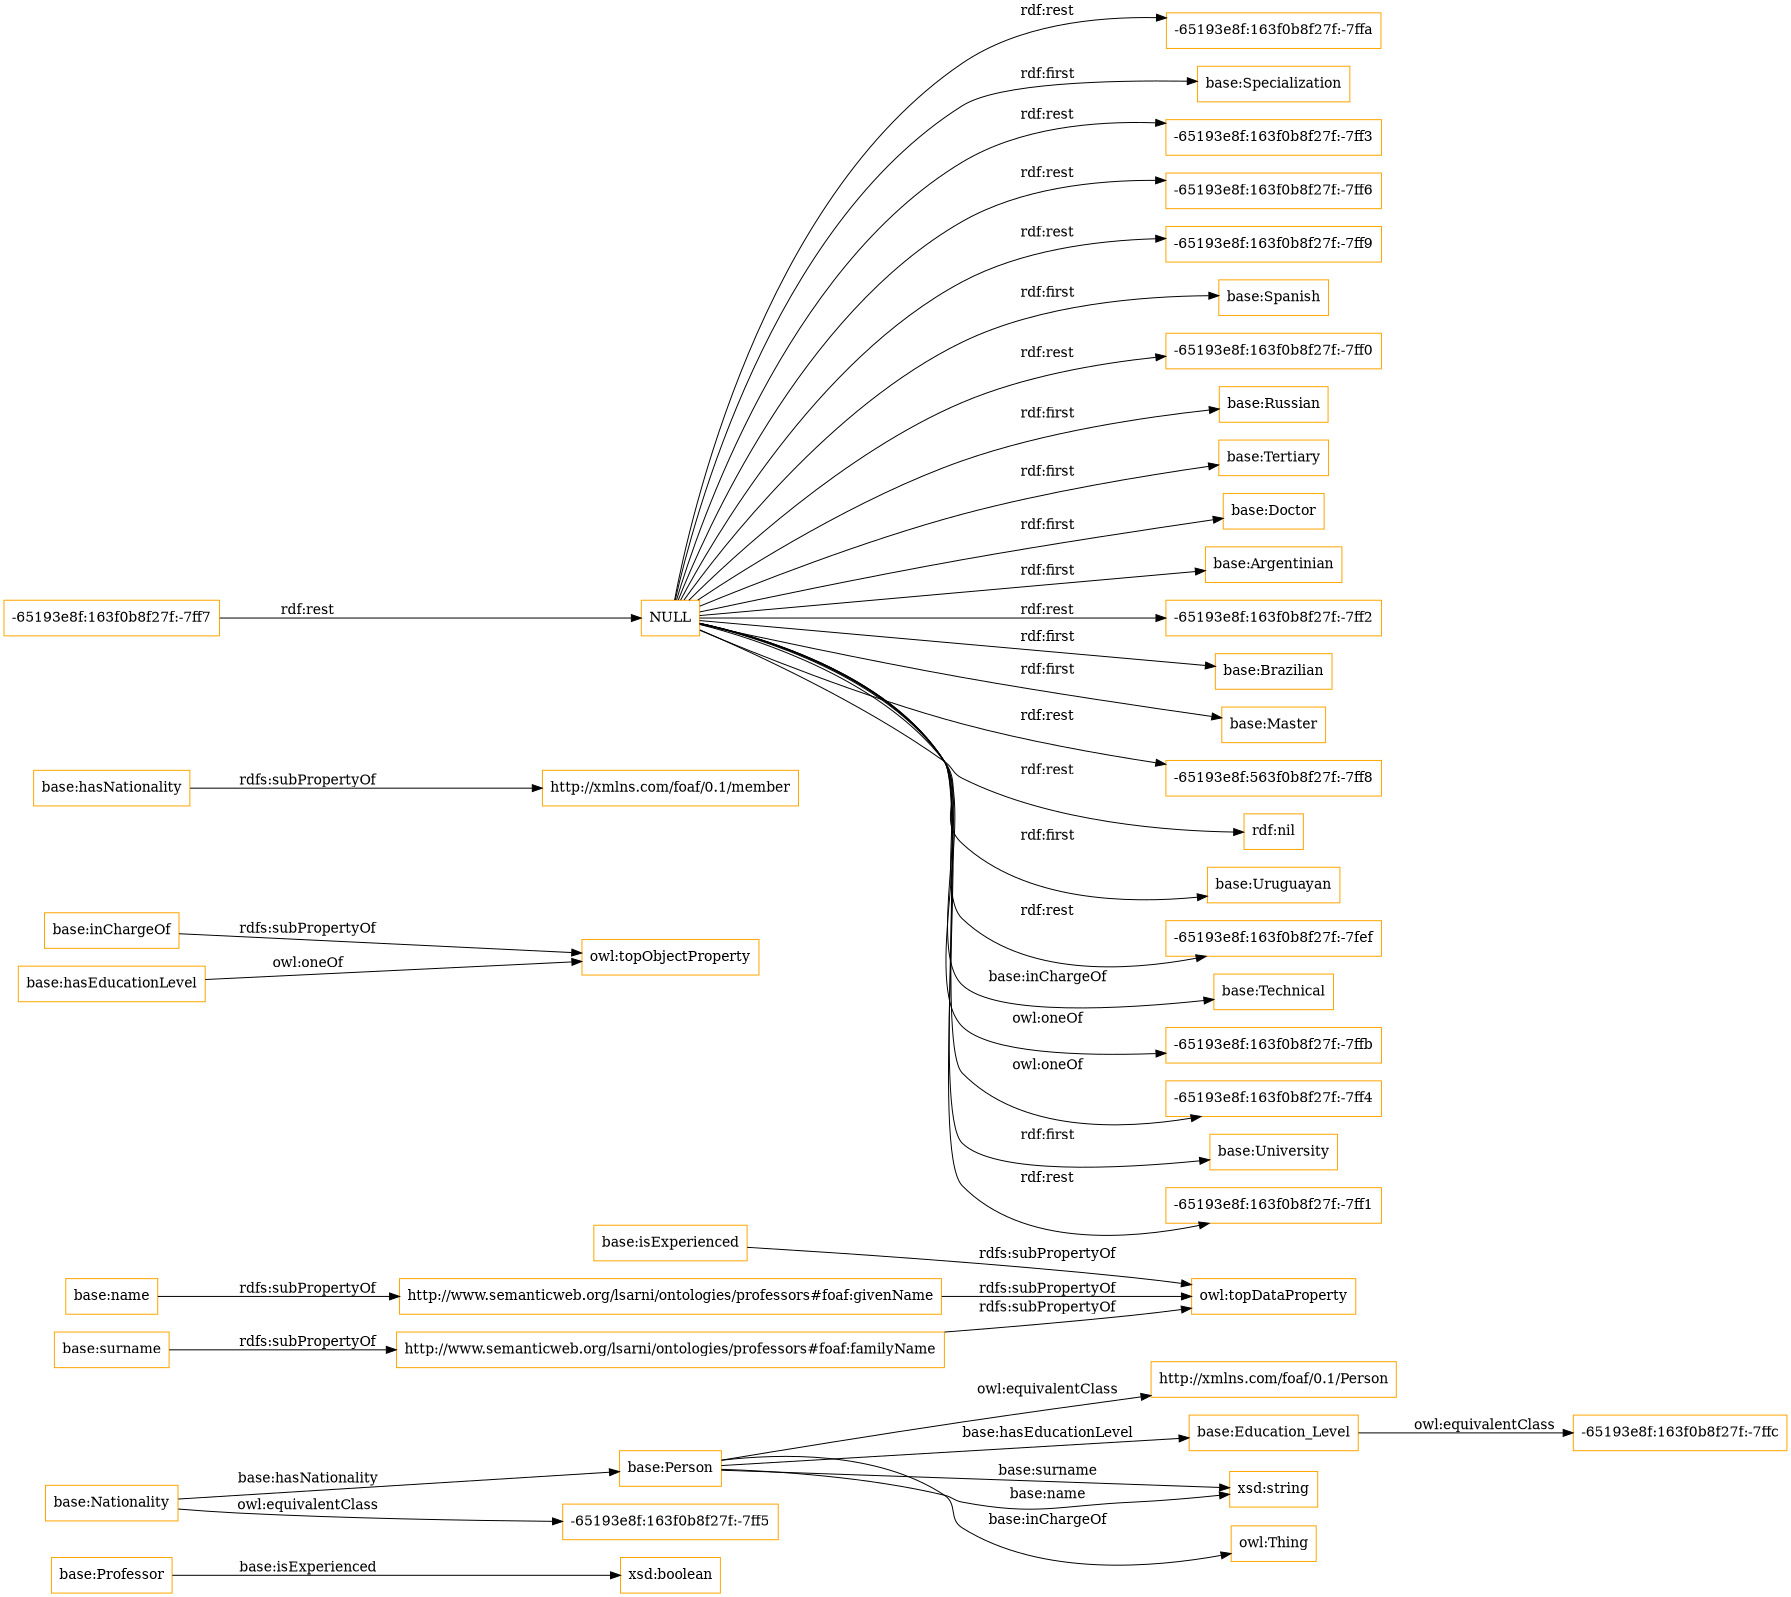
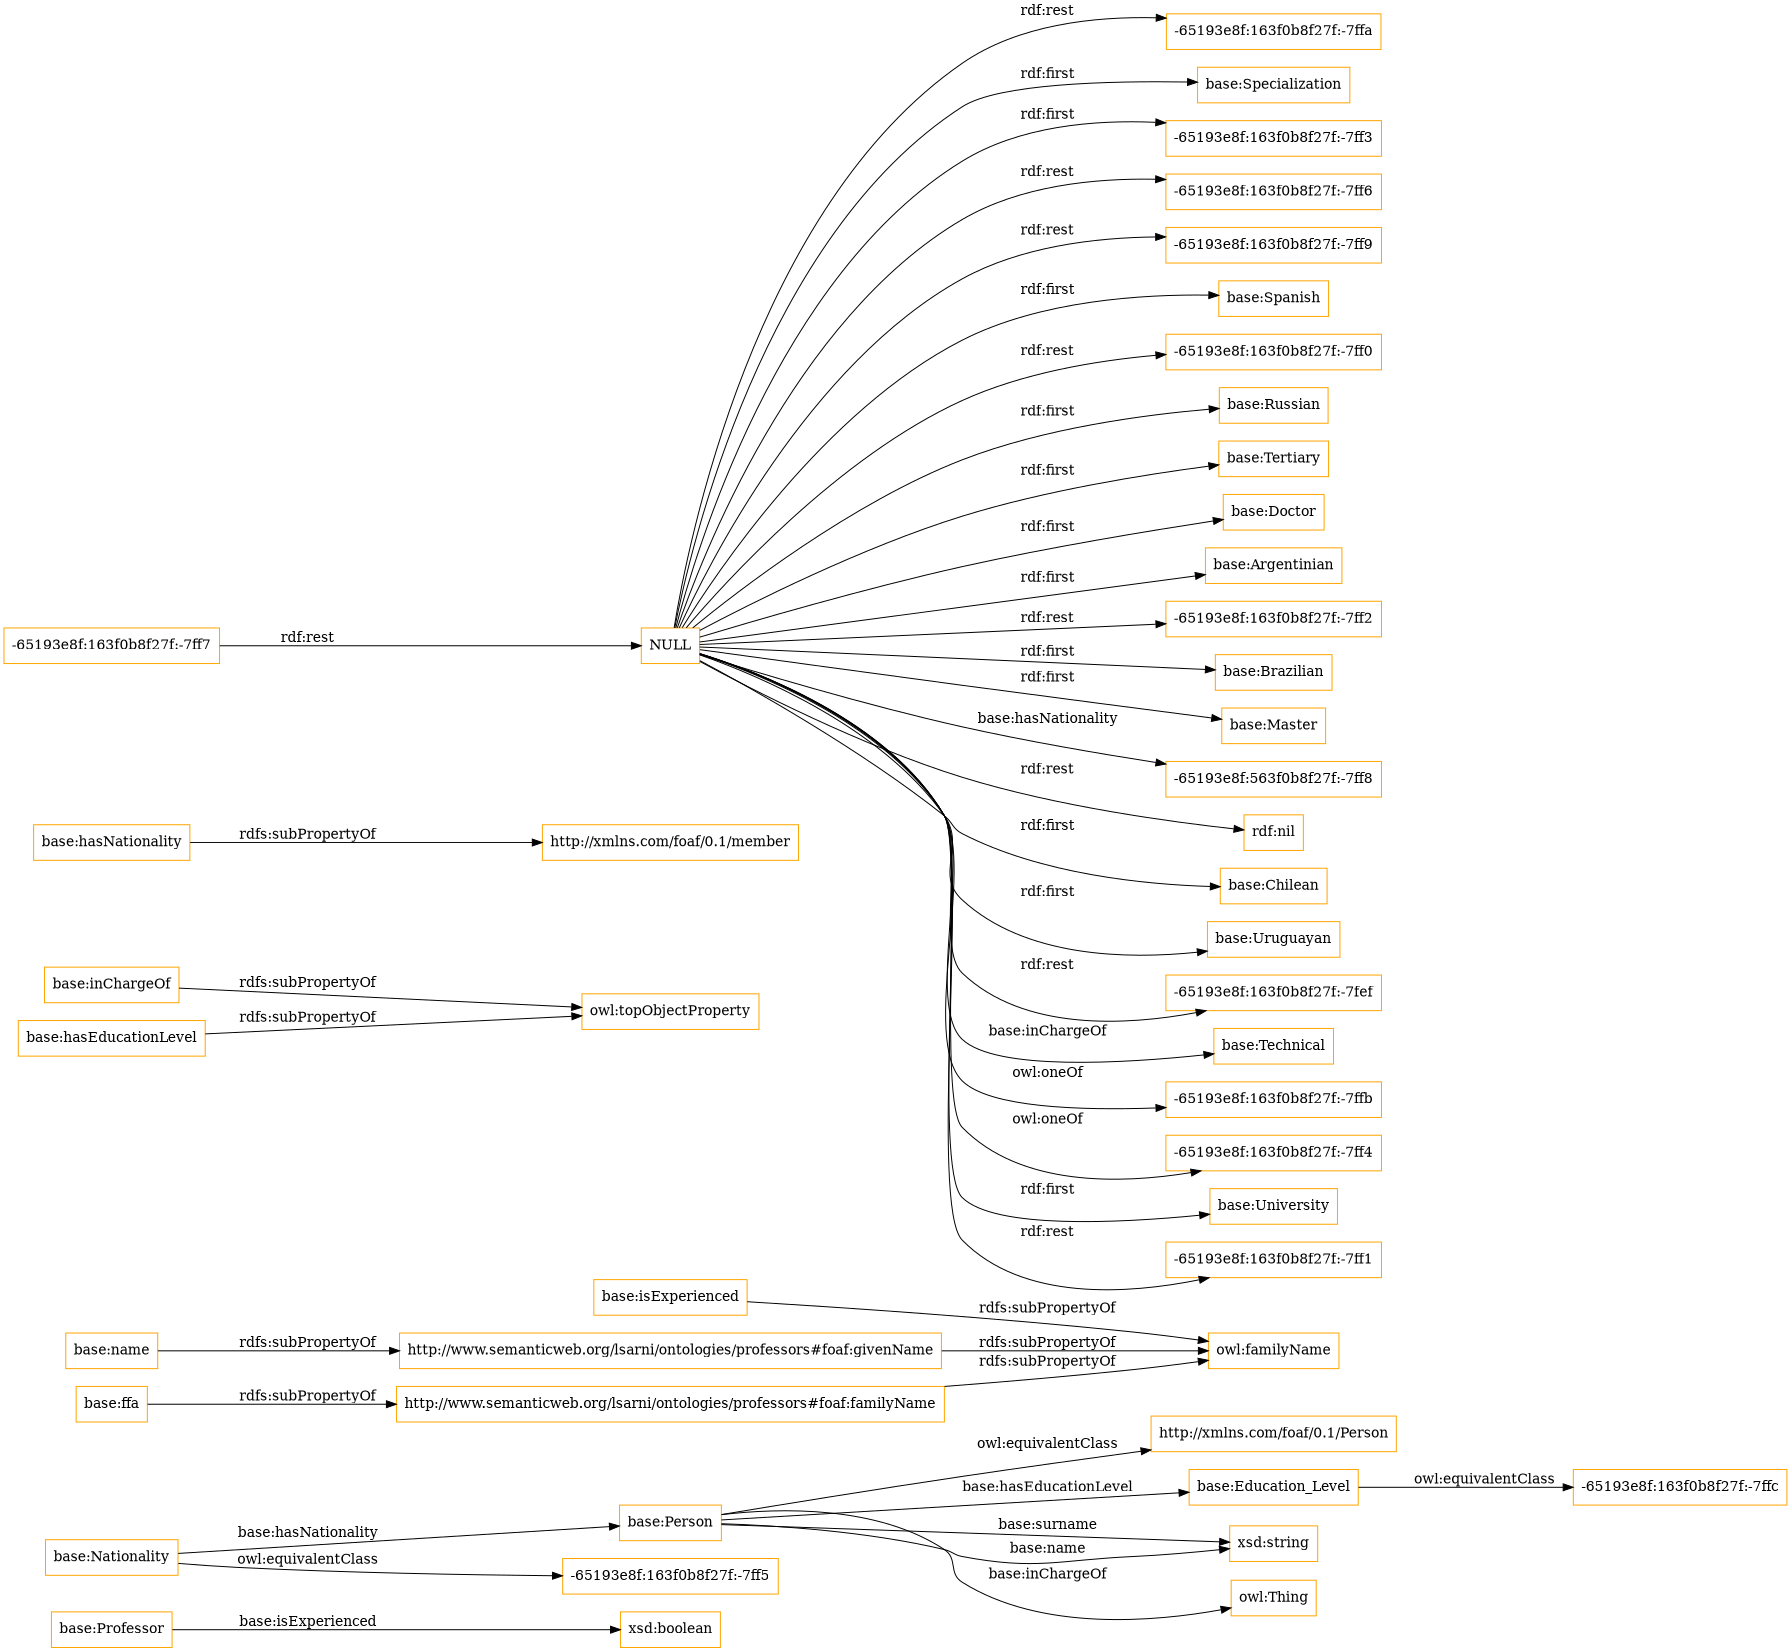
edge "NULL" -> "-65193e8f:163f0b8f27f:-7ff3": label "rdf:rest" -> "rdf:first"
edge "NULL" -> "-65193e8f:563f0b8f27f:-7ff8": label "rdf:rest" -> "base:hasNationality"
node "base:Chilean": added
edge "base:hasEducationLevel" -> "owl:topObjectProperty": label "owl:oneOf" -> "rdfs:subPropertyOf"
node "owl:topDataProperty": label "owl:topDataProperty" -> "owl:familyName"
node "base:surname": label "base:surname" -> "base:ffa"
